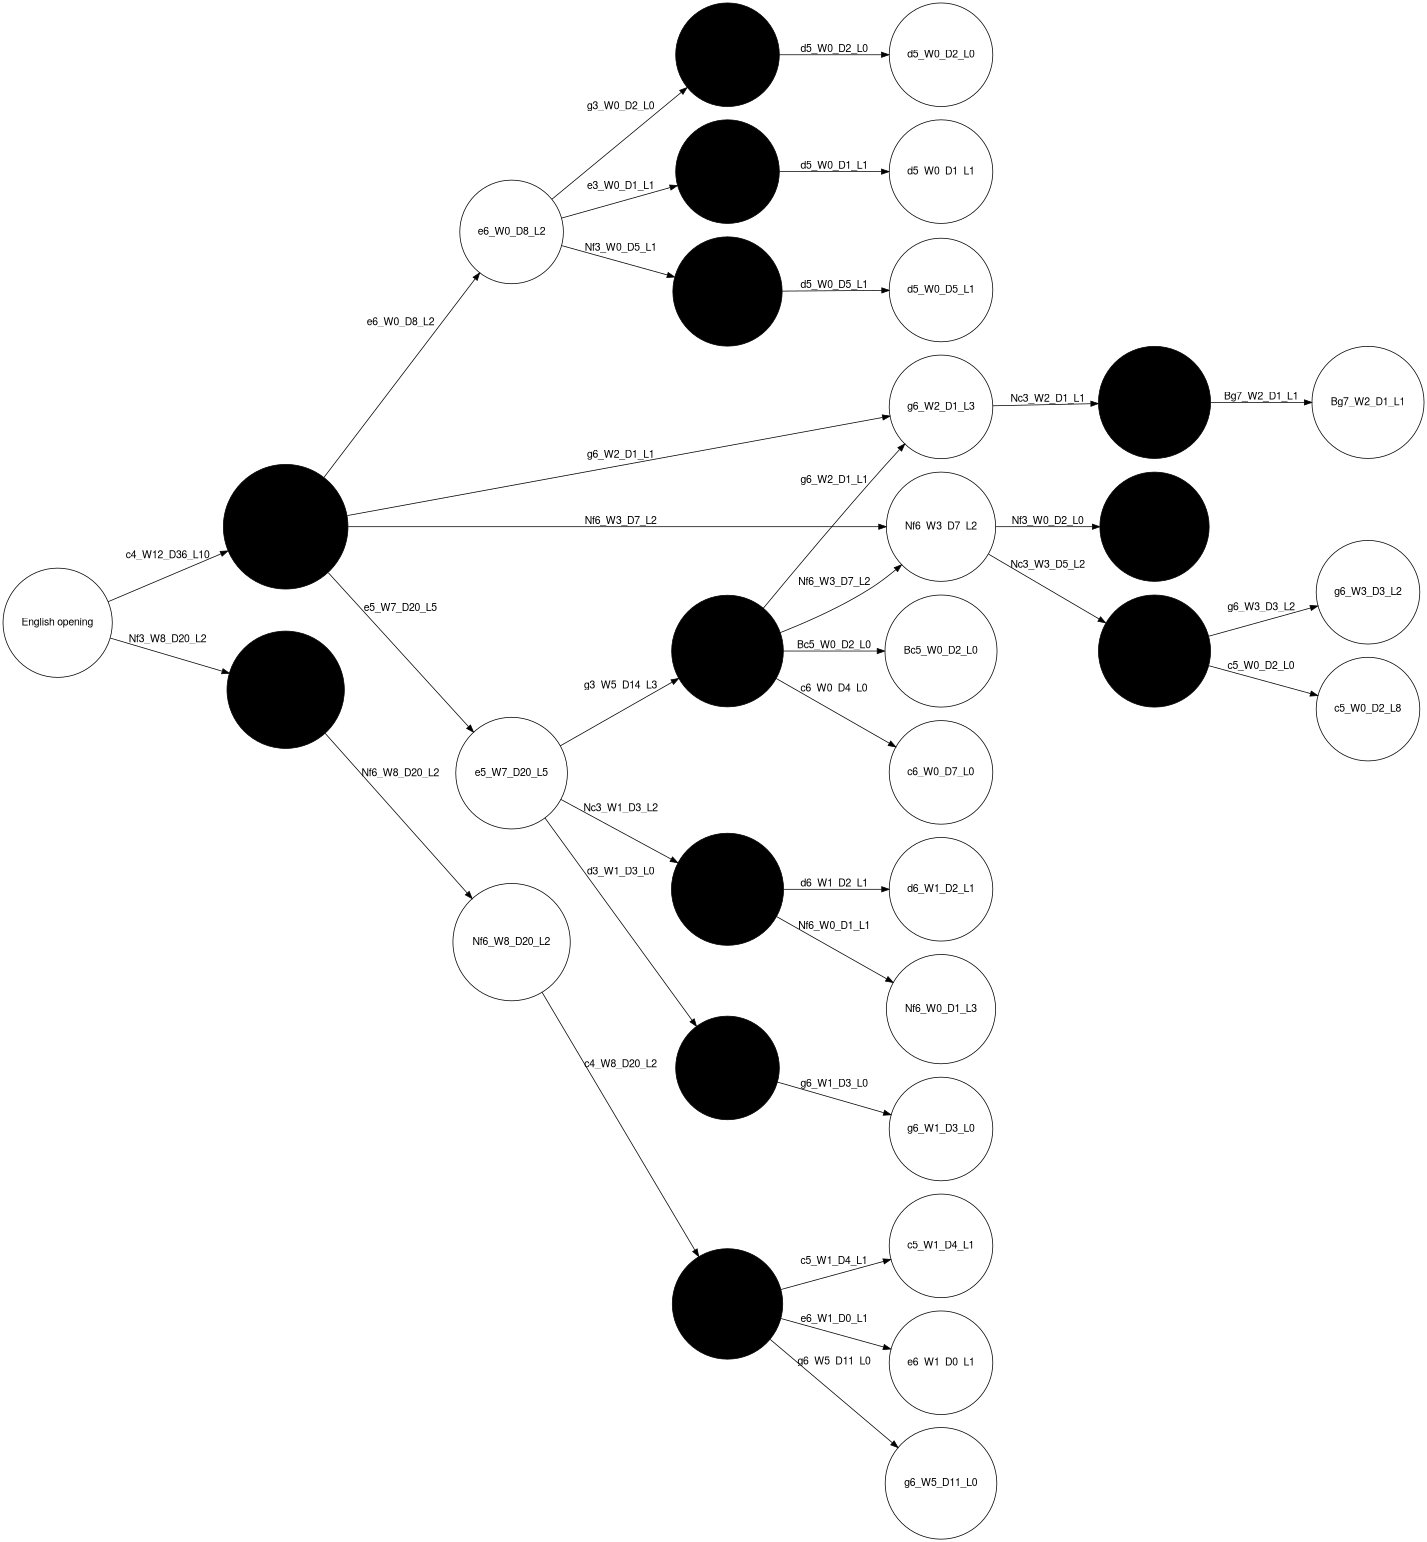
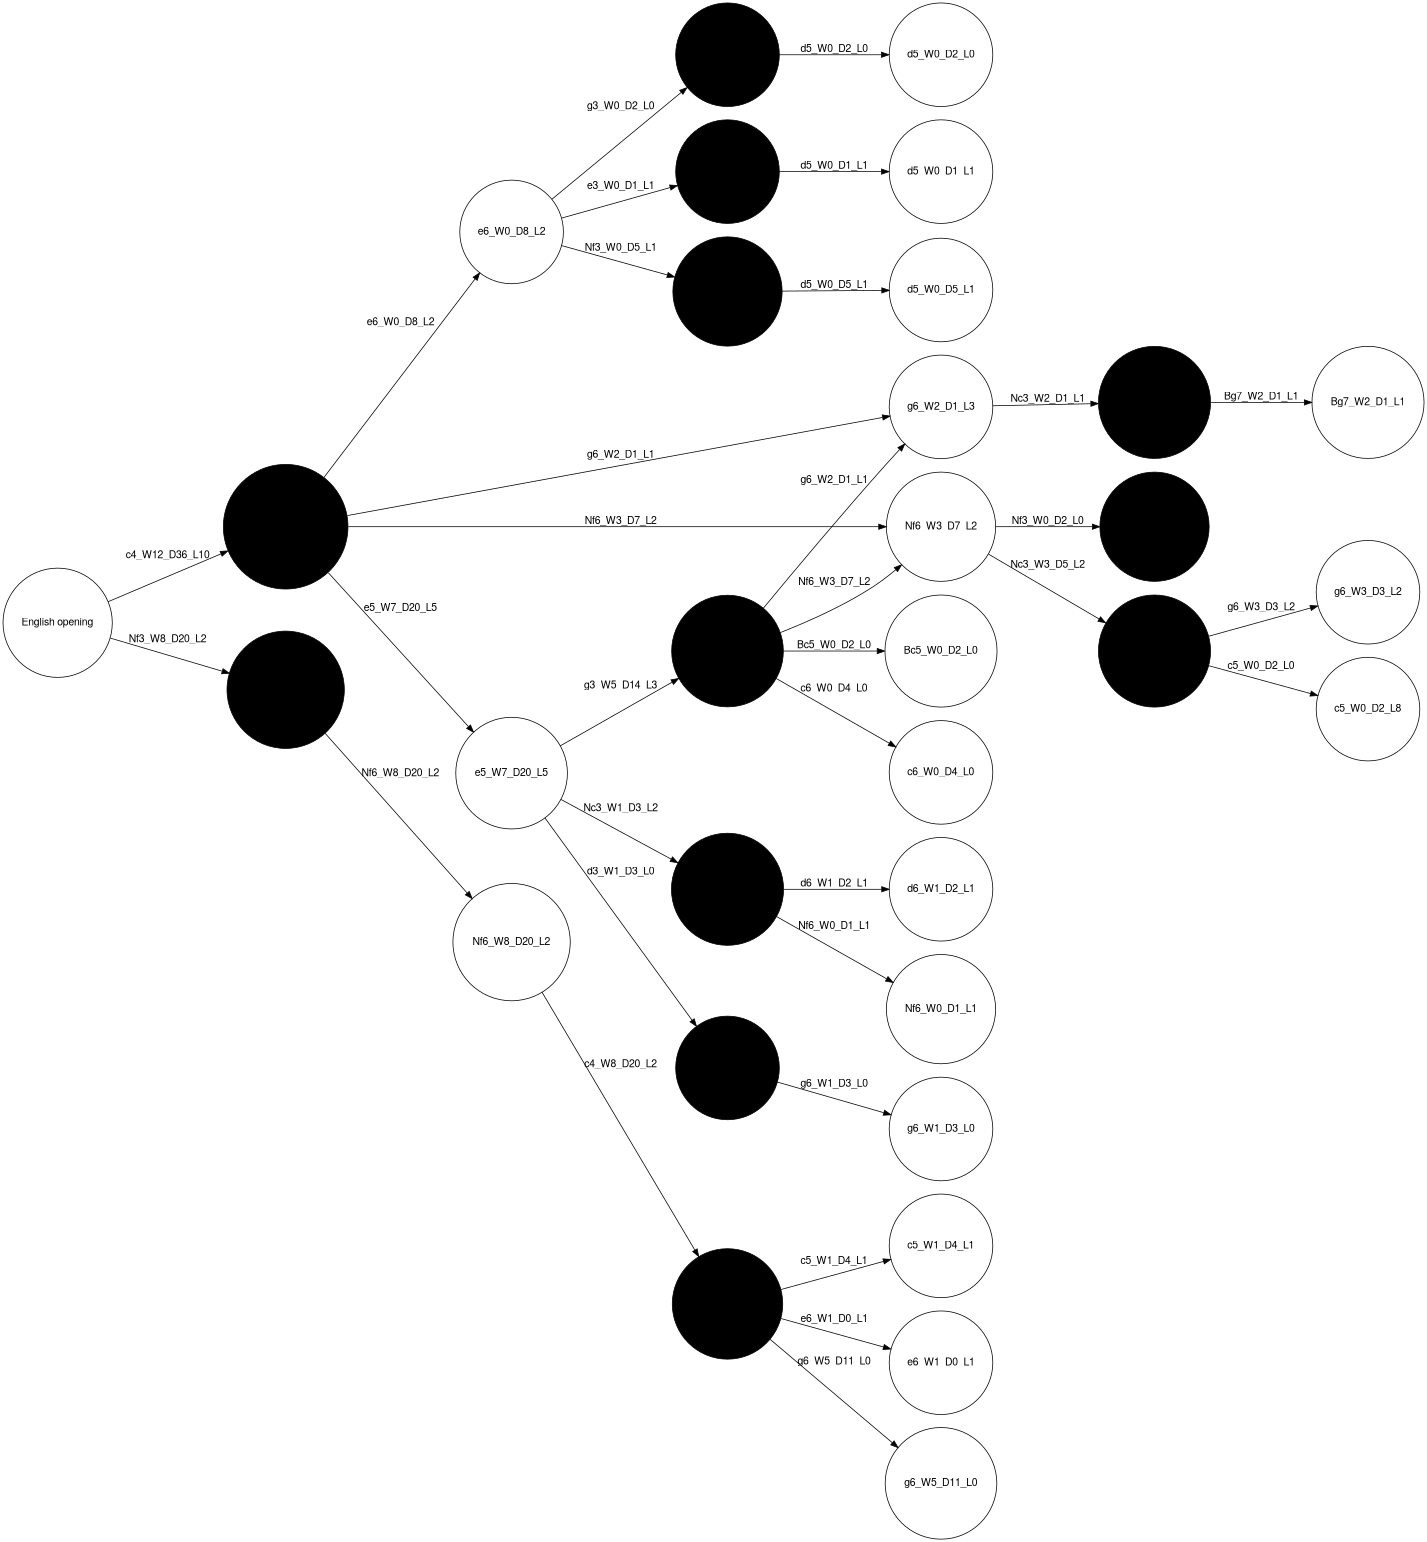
node "c6_W0_D7_L0": label "c6_W0_D7_L0" -> "c6_W0_D4_L0"
node "Nf6_W0_D1_L3": label "Nf6_W0_D1_L3" -> "Nf6_W0_D1_L1"
